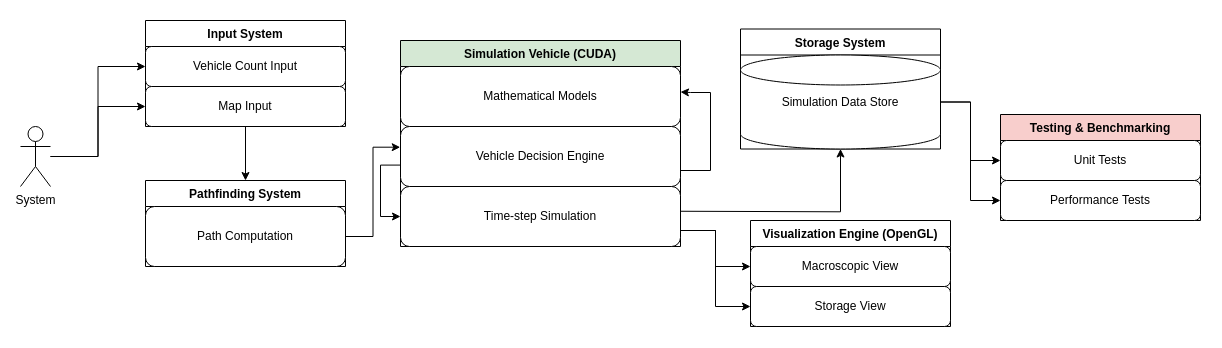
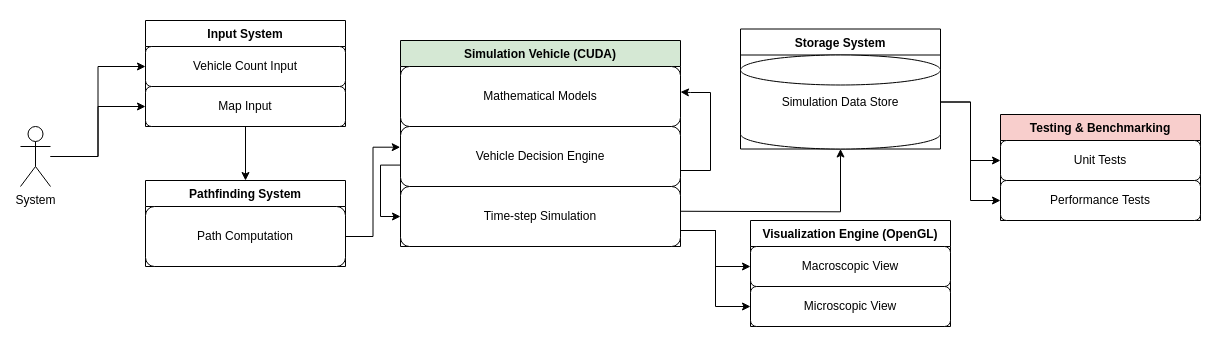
node "Storage View": label "Storage View" -> "Microscopic View"
